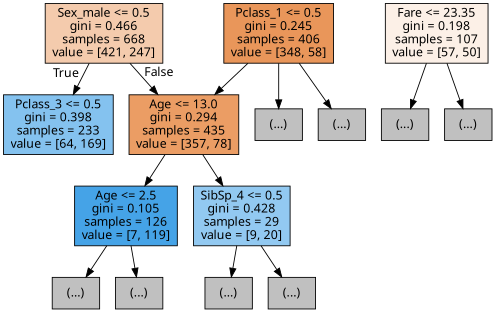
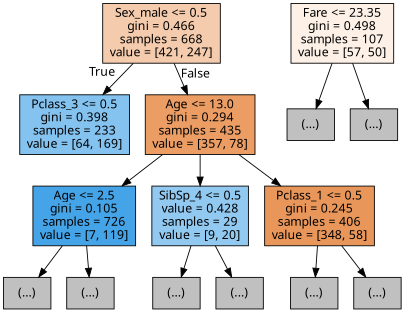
node "Fare <= 23.35 gini = 0.198 samples = 107 value = [57, 50]": label "Fare <= 23.35 gini = 0.198 samples = 107 value = [57, 50]" -> "Fare <= 23.35 gini = 0.498 samples = 107 value = [57, 50]"
edge "Pclass_1 <= 0.5 gini = 0.245 samples = 406 value = [348, 58]" -> "Age <= 13.0 gini = 0.294 samples = 435 value = [357, 78]": reversed
node "Age <= 2.5 gini = 0.105 samples = 126 value = [7, 119]": label "Age <= 2.5 gini = 0.105 samples = 126 value = [7, 119]" -> "Age <= 2.5 gini = 0.105 samples = 726 value = [7, 119]"
node "SibSp_4 <= 0.5 gini = 0.428 samples = 29 value = [9, 20]": label "SibSp_4 <= 0.5 gini = 0.428 samples = 29 value = [9, 20]" -> "SibSp_4 <= 0.5 value = 0.428 samples = 29 value = [9, 20]"
